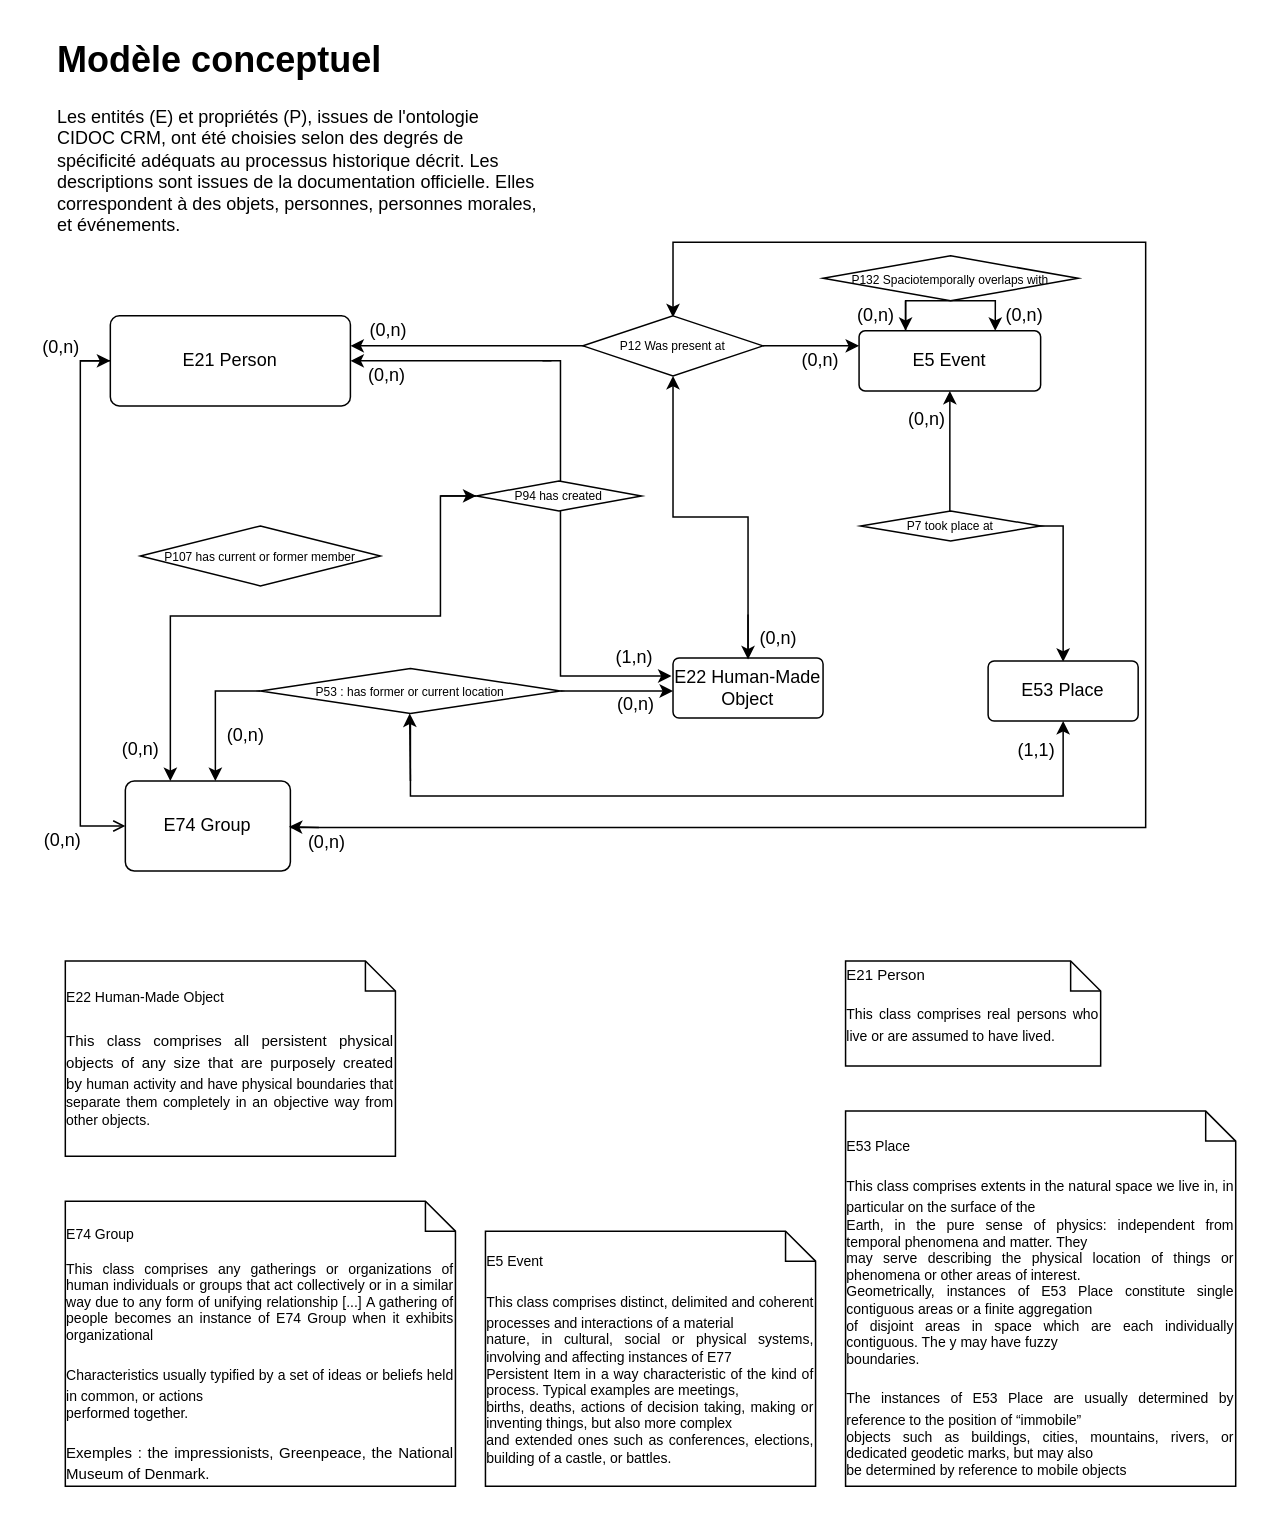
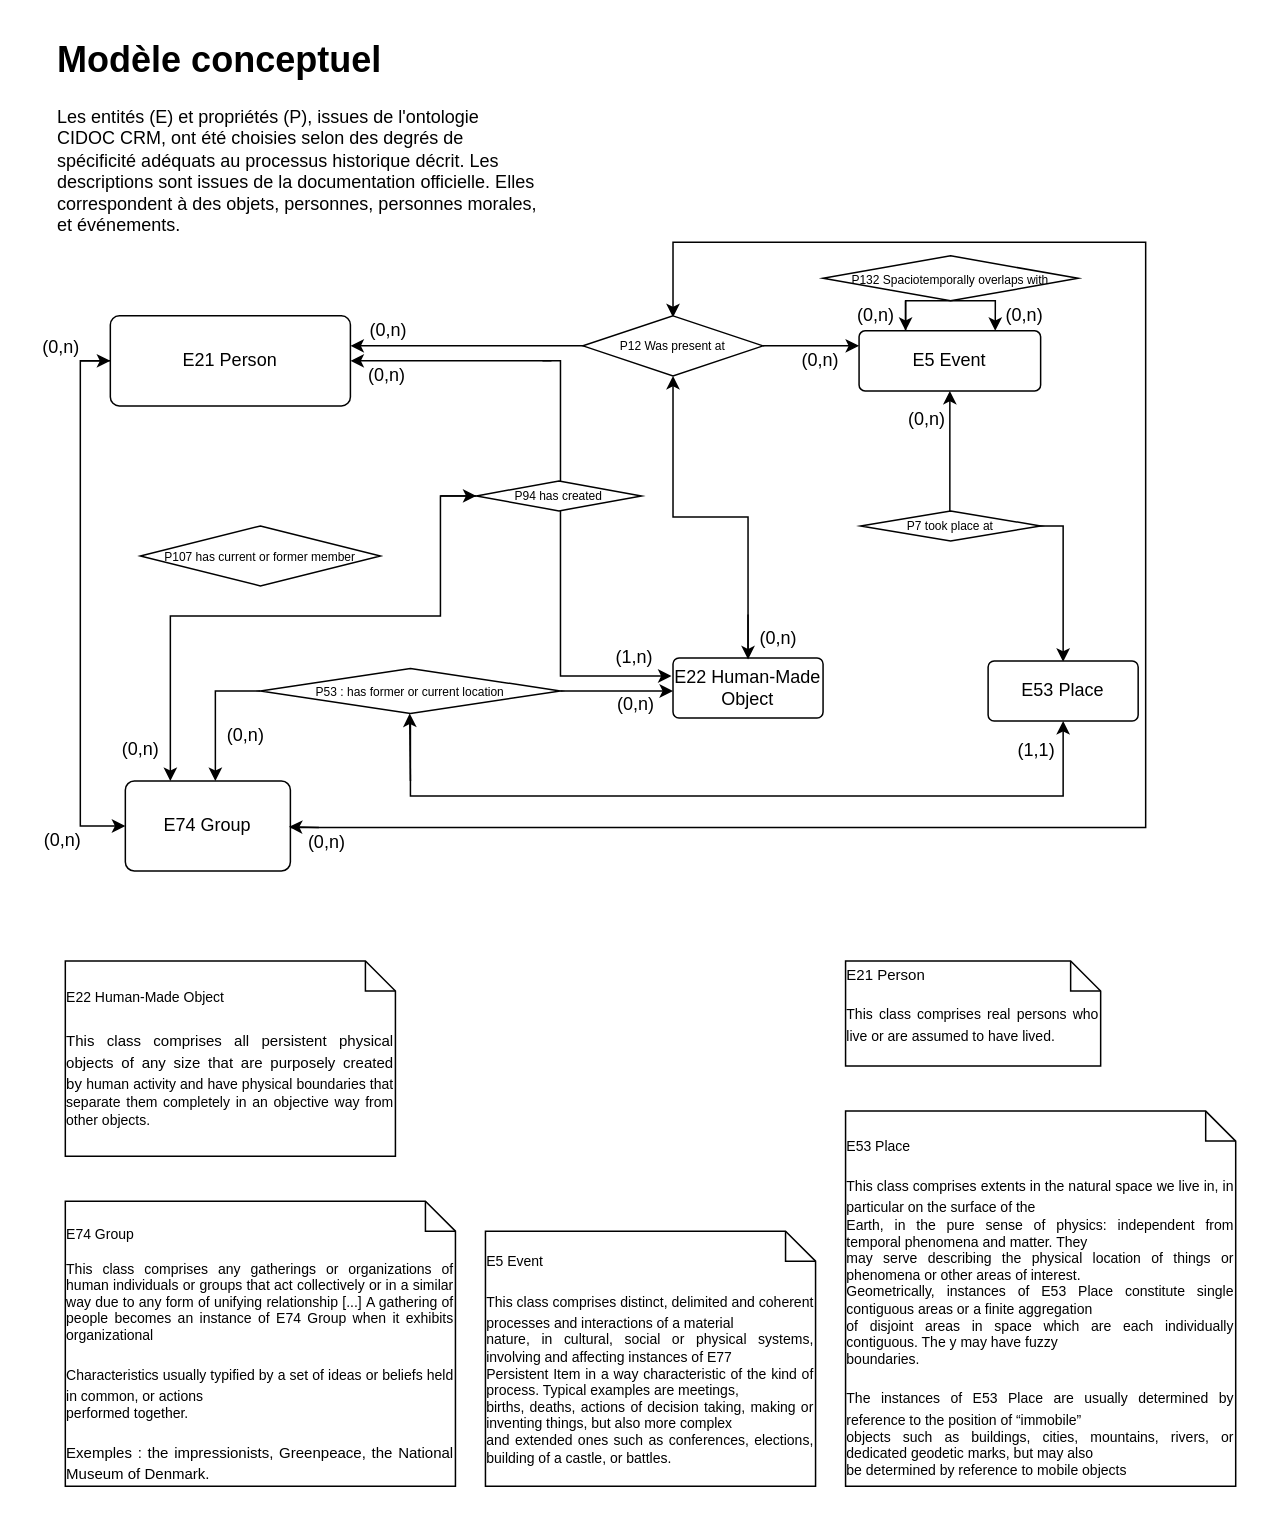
edge "E21 Person" -> "E74 Group": arrowhead open -> classic
